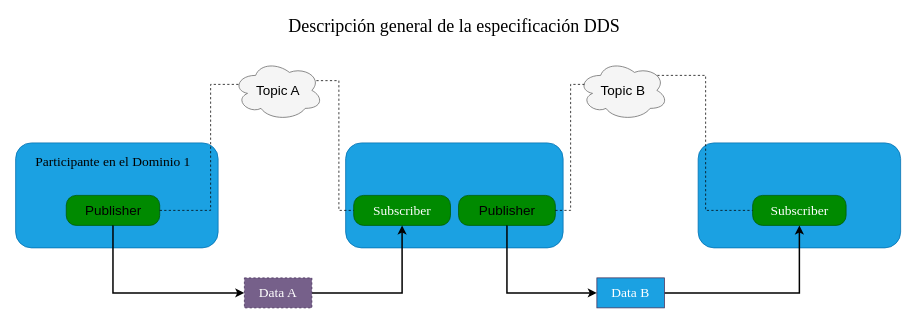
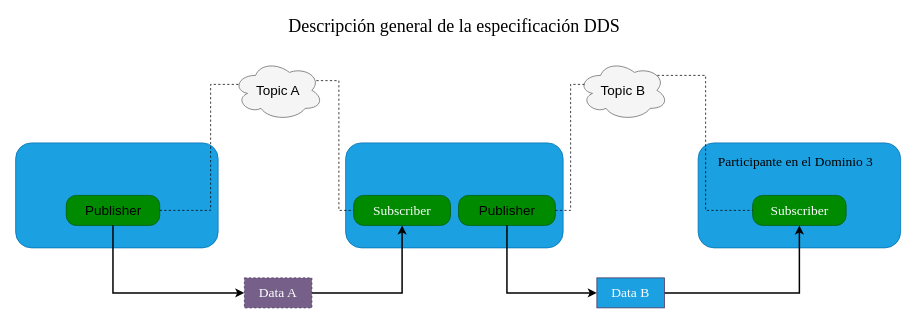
node "Participante en el Dominio 1": removed
node "Participante en el Dominio 3": added
